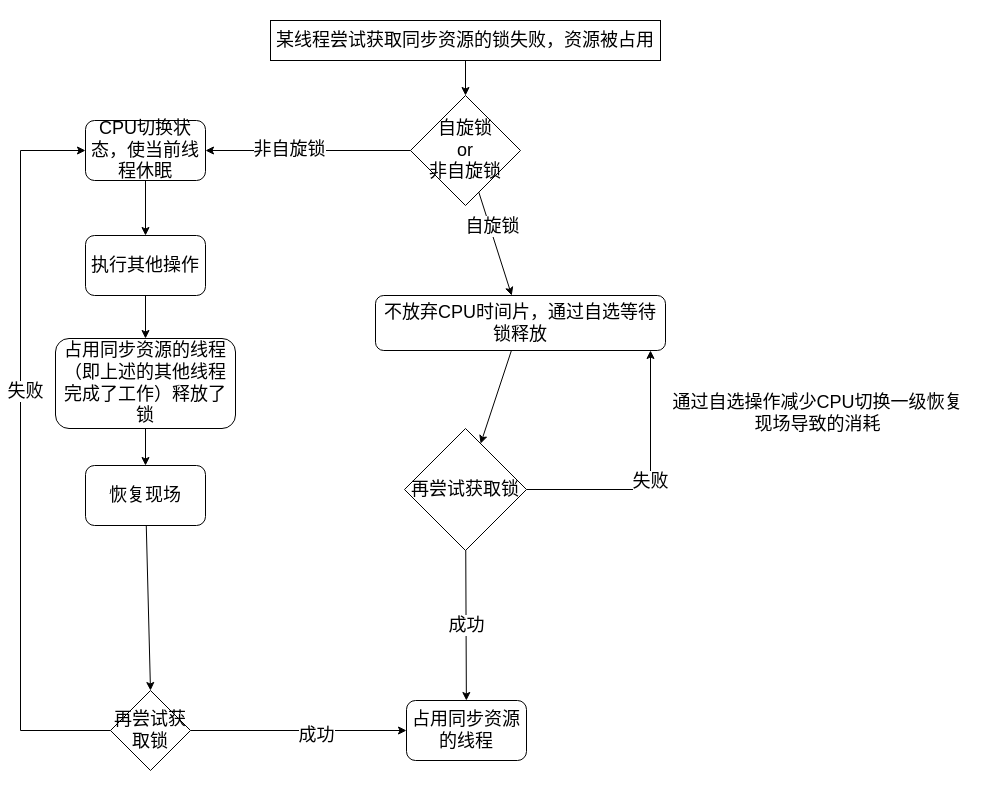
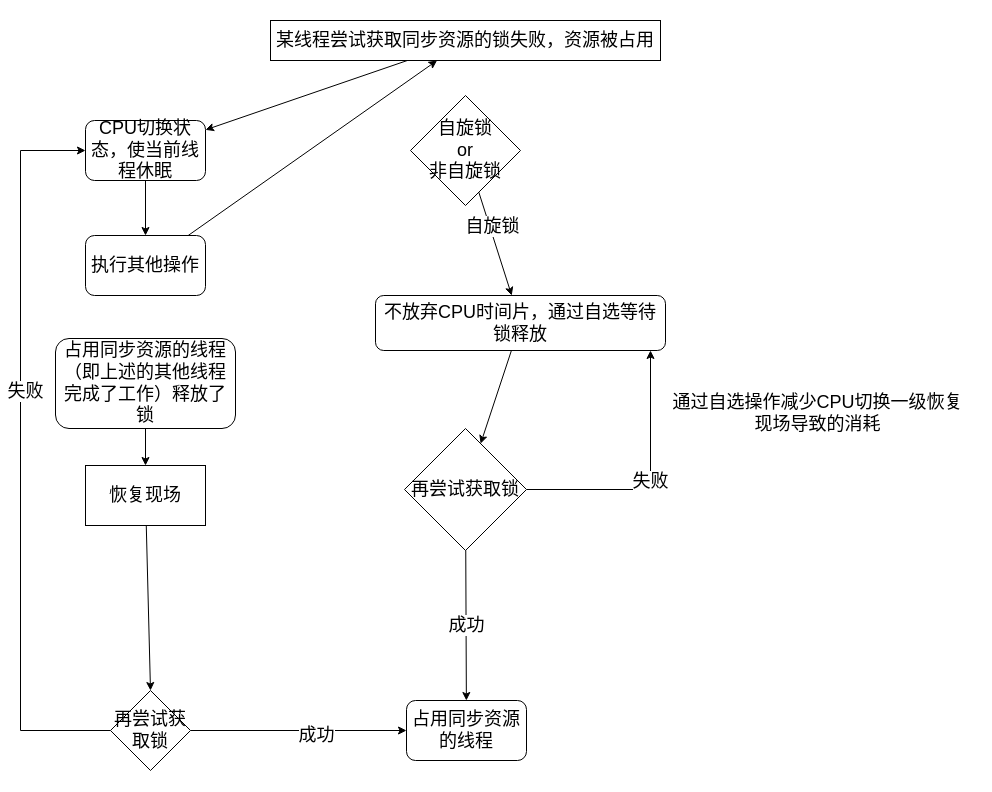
edge "某线程尝试获取同步资源的锁失败，资源被占用" -> "自旋锁or非自旋锁": now "某线程尝试获取同步资源的锁失败，资源被占用" -> "CPU切换状态，使当前线程休眠"
edge "自旋锁or非自旋锁" -> "CPU切换状态，使当前线程休眠": removed, label "非自旋锁"
edge "执行其他操作" -> "占用同步资源的线程（即上述的其他线程完成了工作）释放了锁": now "执行其他操作" -> "某线程尝试获取同步资源的锁失败，资源被占用"
node "恢复现场": shape rounded rectangle -> rectangle
